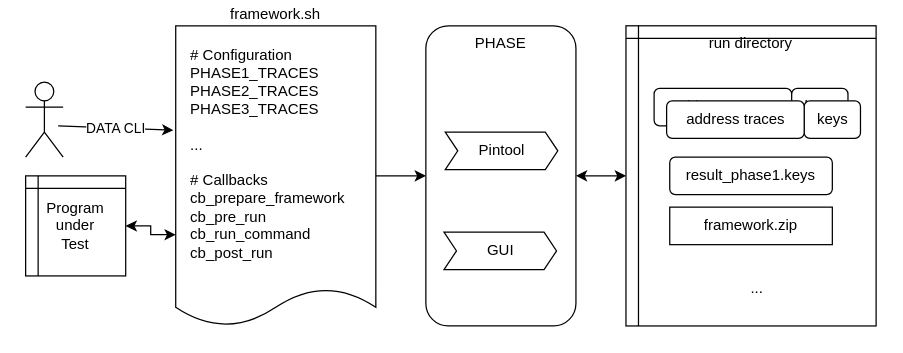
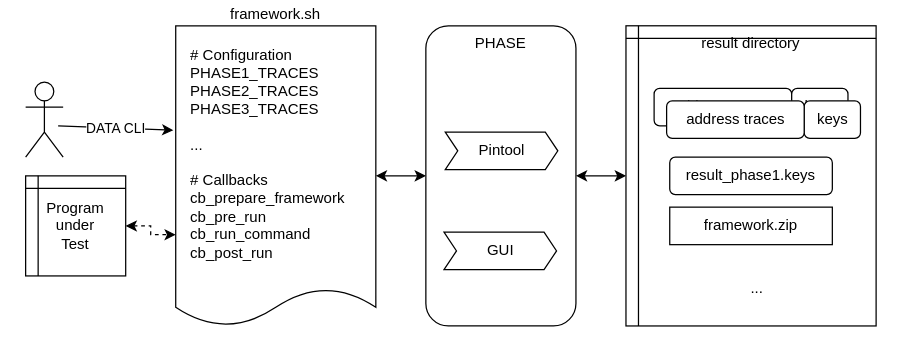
node "run directory": label "run directory" -> "result directory"
edge "framework.sh" -> "PHASE": arrowhead none -> classic
edge "framework.sh" -- "Program under Test": style solid -> dashed
